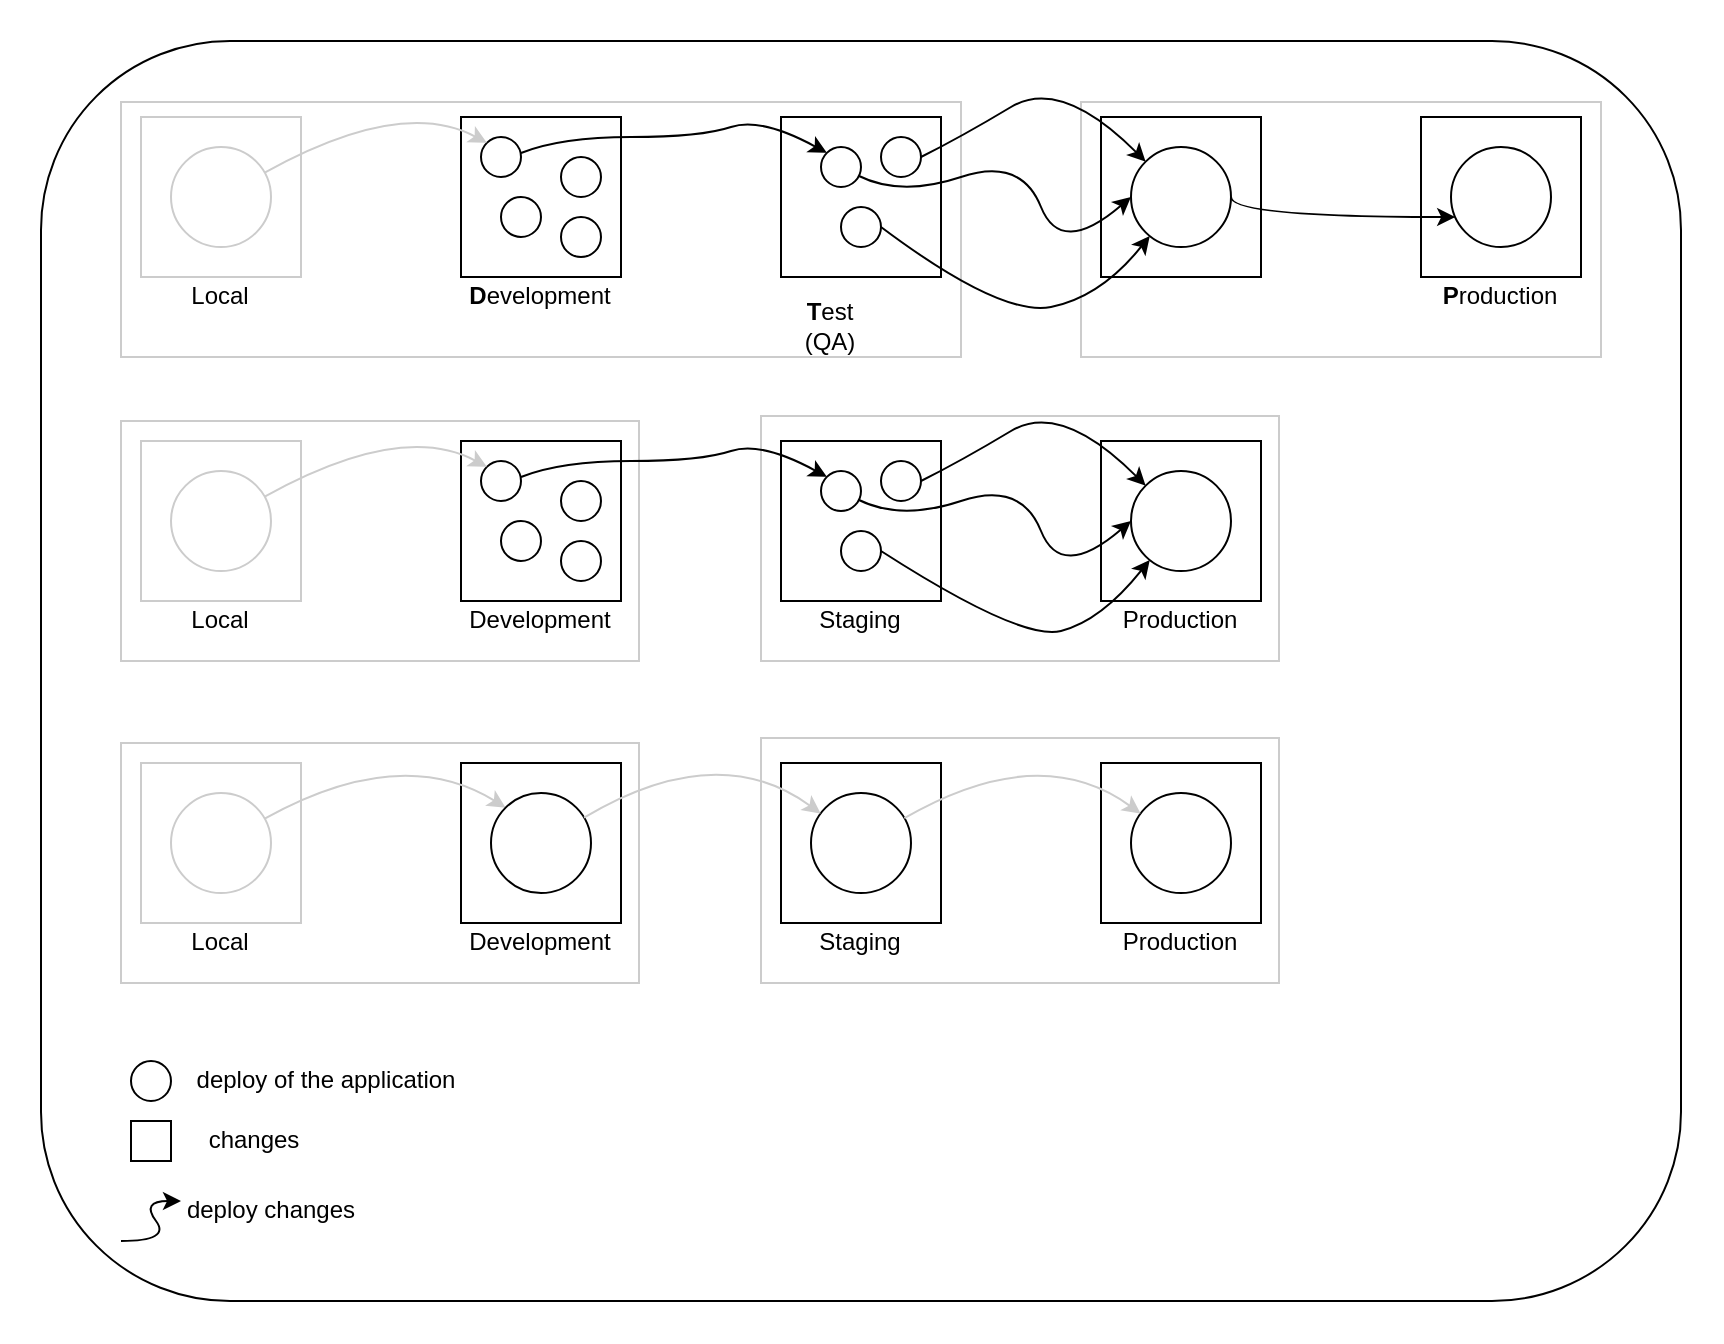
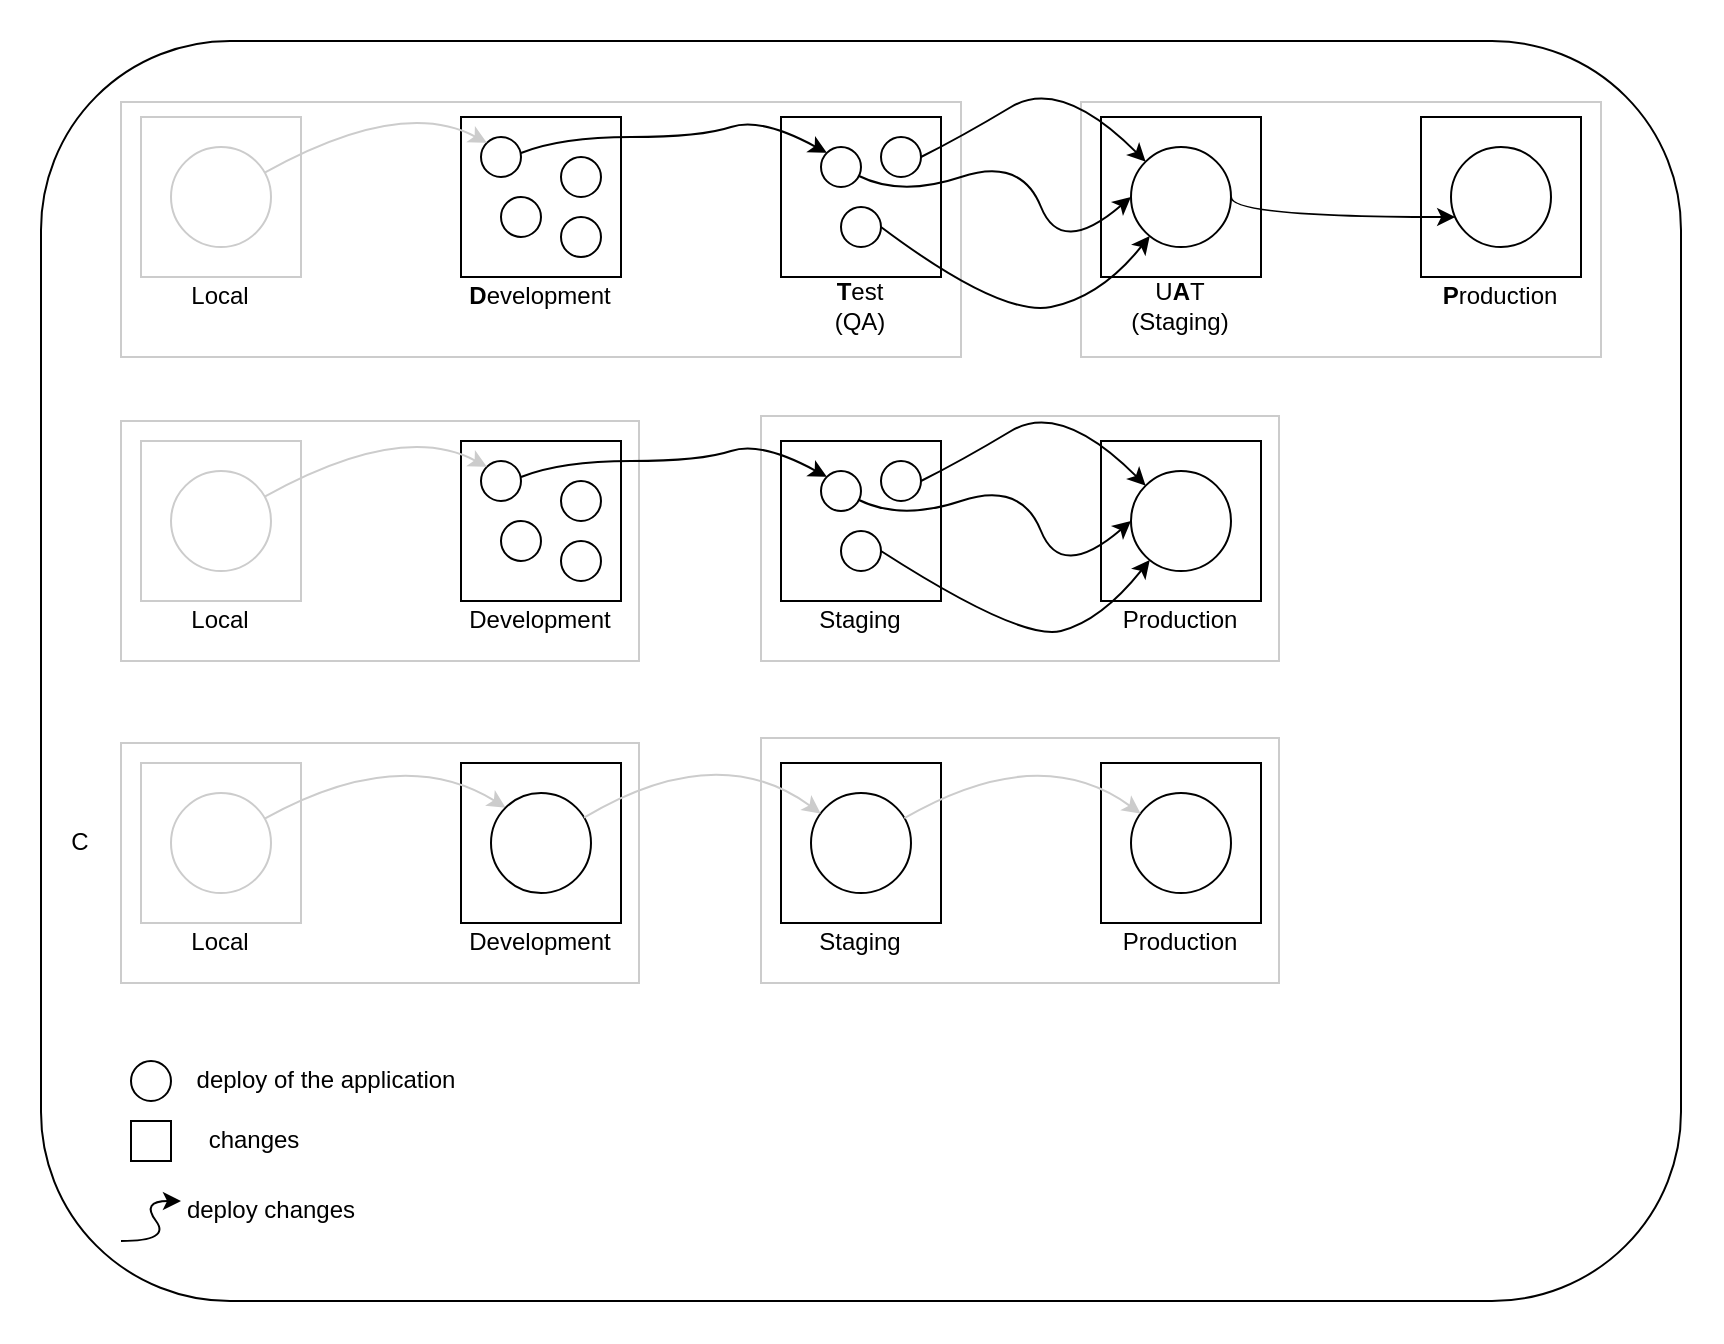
node "UAT (Staging)": added
node "Test (QA)": moved (831, 327) -> (861, 307)
node "C": added
